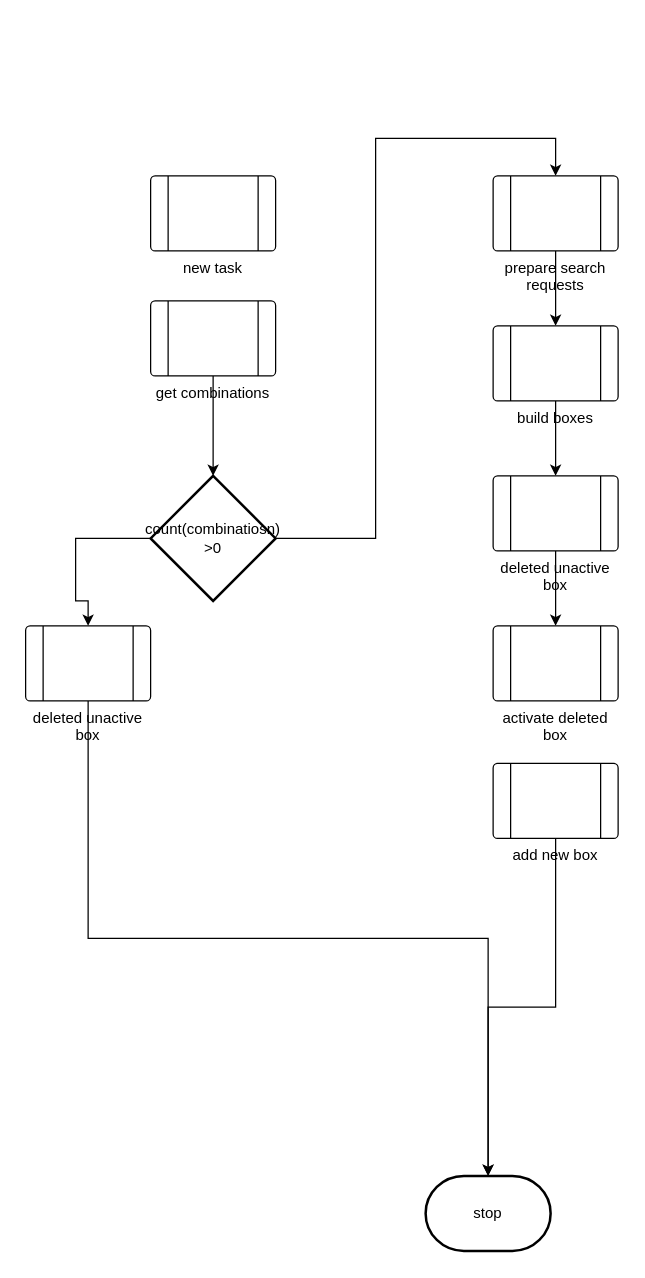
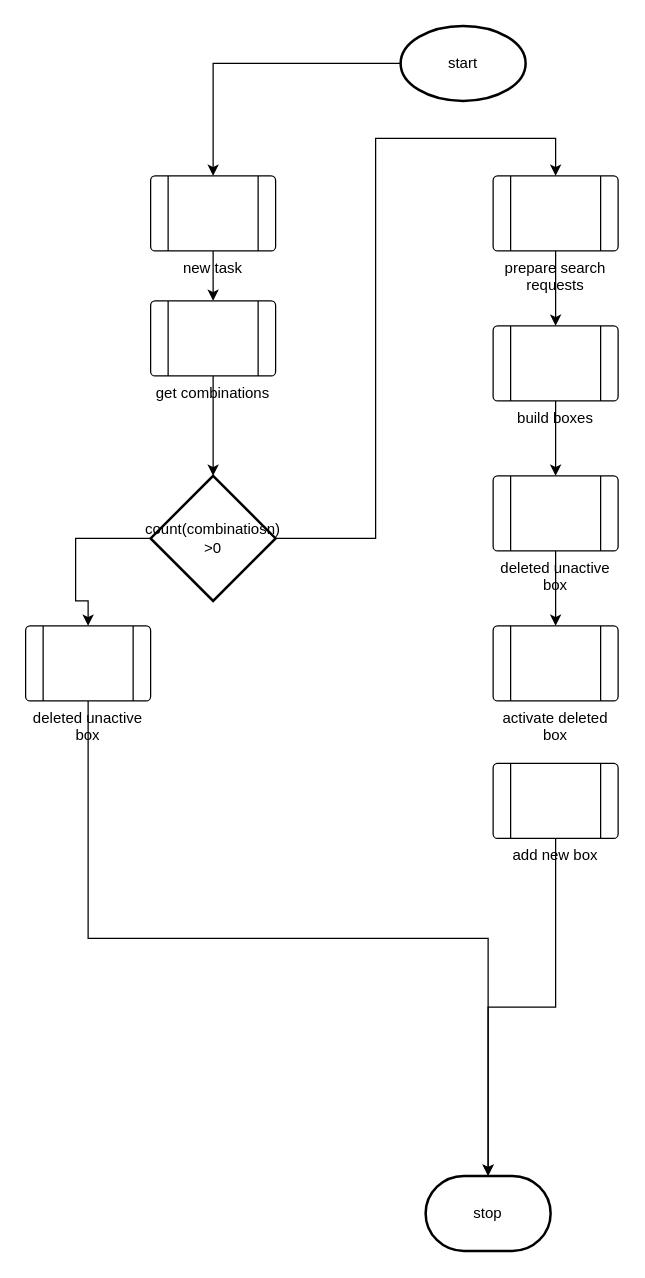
edge "start" -> "new task": added
node "start": added
edge "new task" -> "get combinations": added
